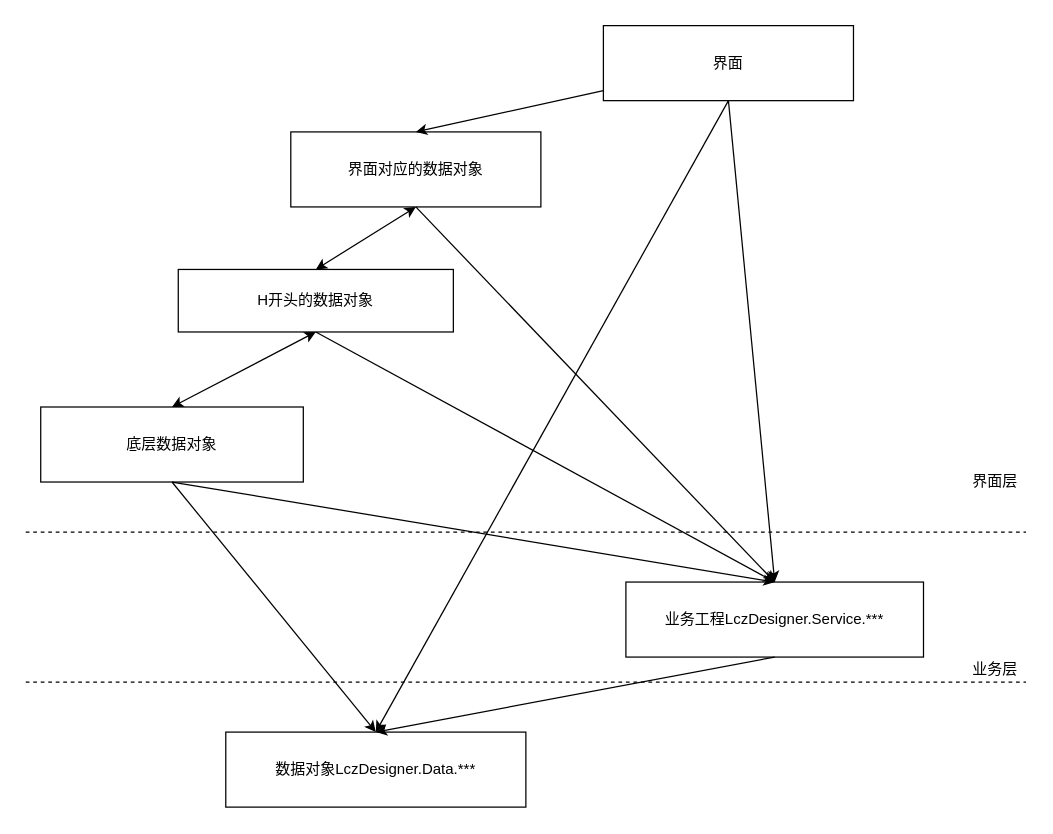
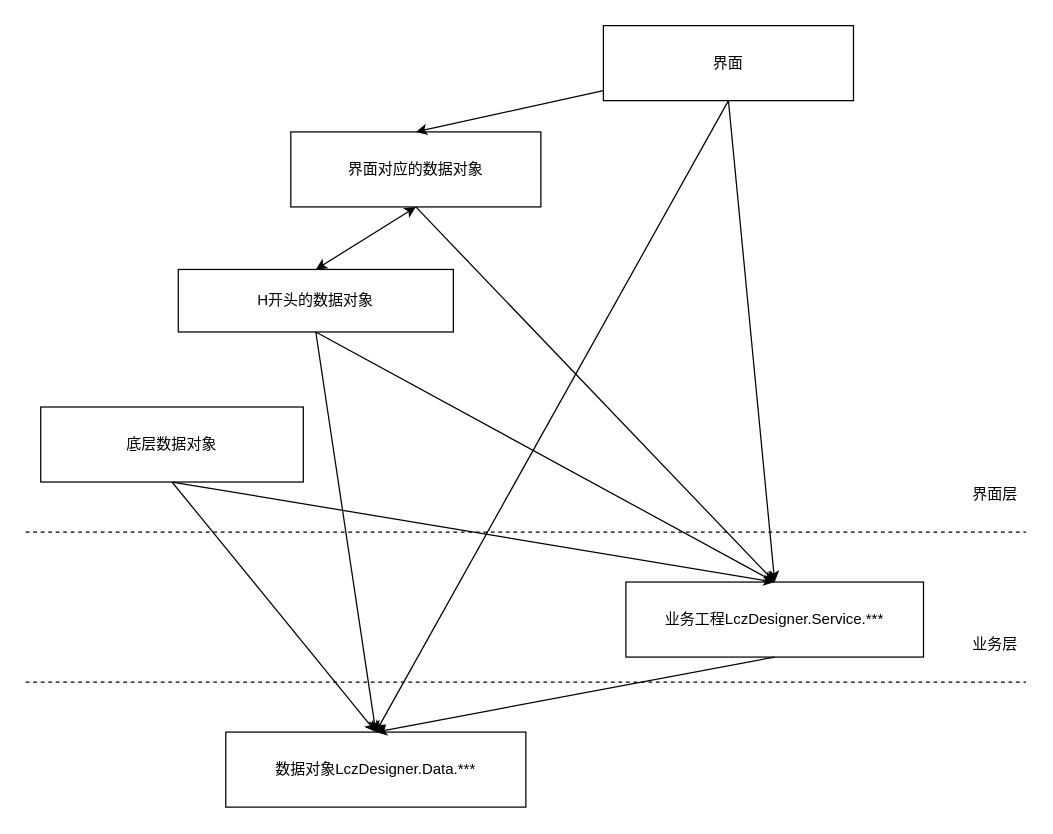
edge "H开头的数据对象" -- "底层数据对象": removed
node "界面层": moved (994, 482) -> (994, 494)
edge "H开头的数据对象" -> "数据对象LczDesigner.Data.***": added
node "业务层": moved (994, 669) -> (994, 644)
